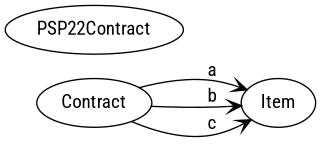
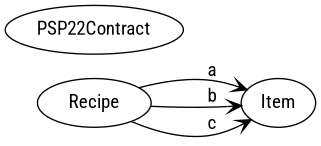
node "Contract": label "Contract" -> "Recipe"
